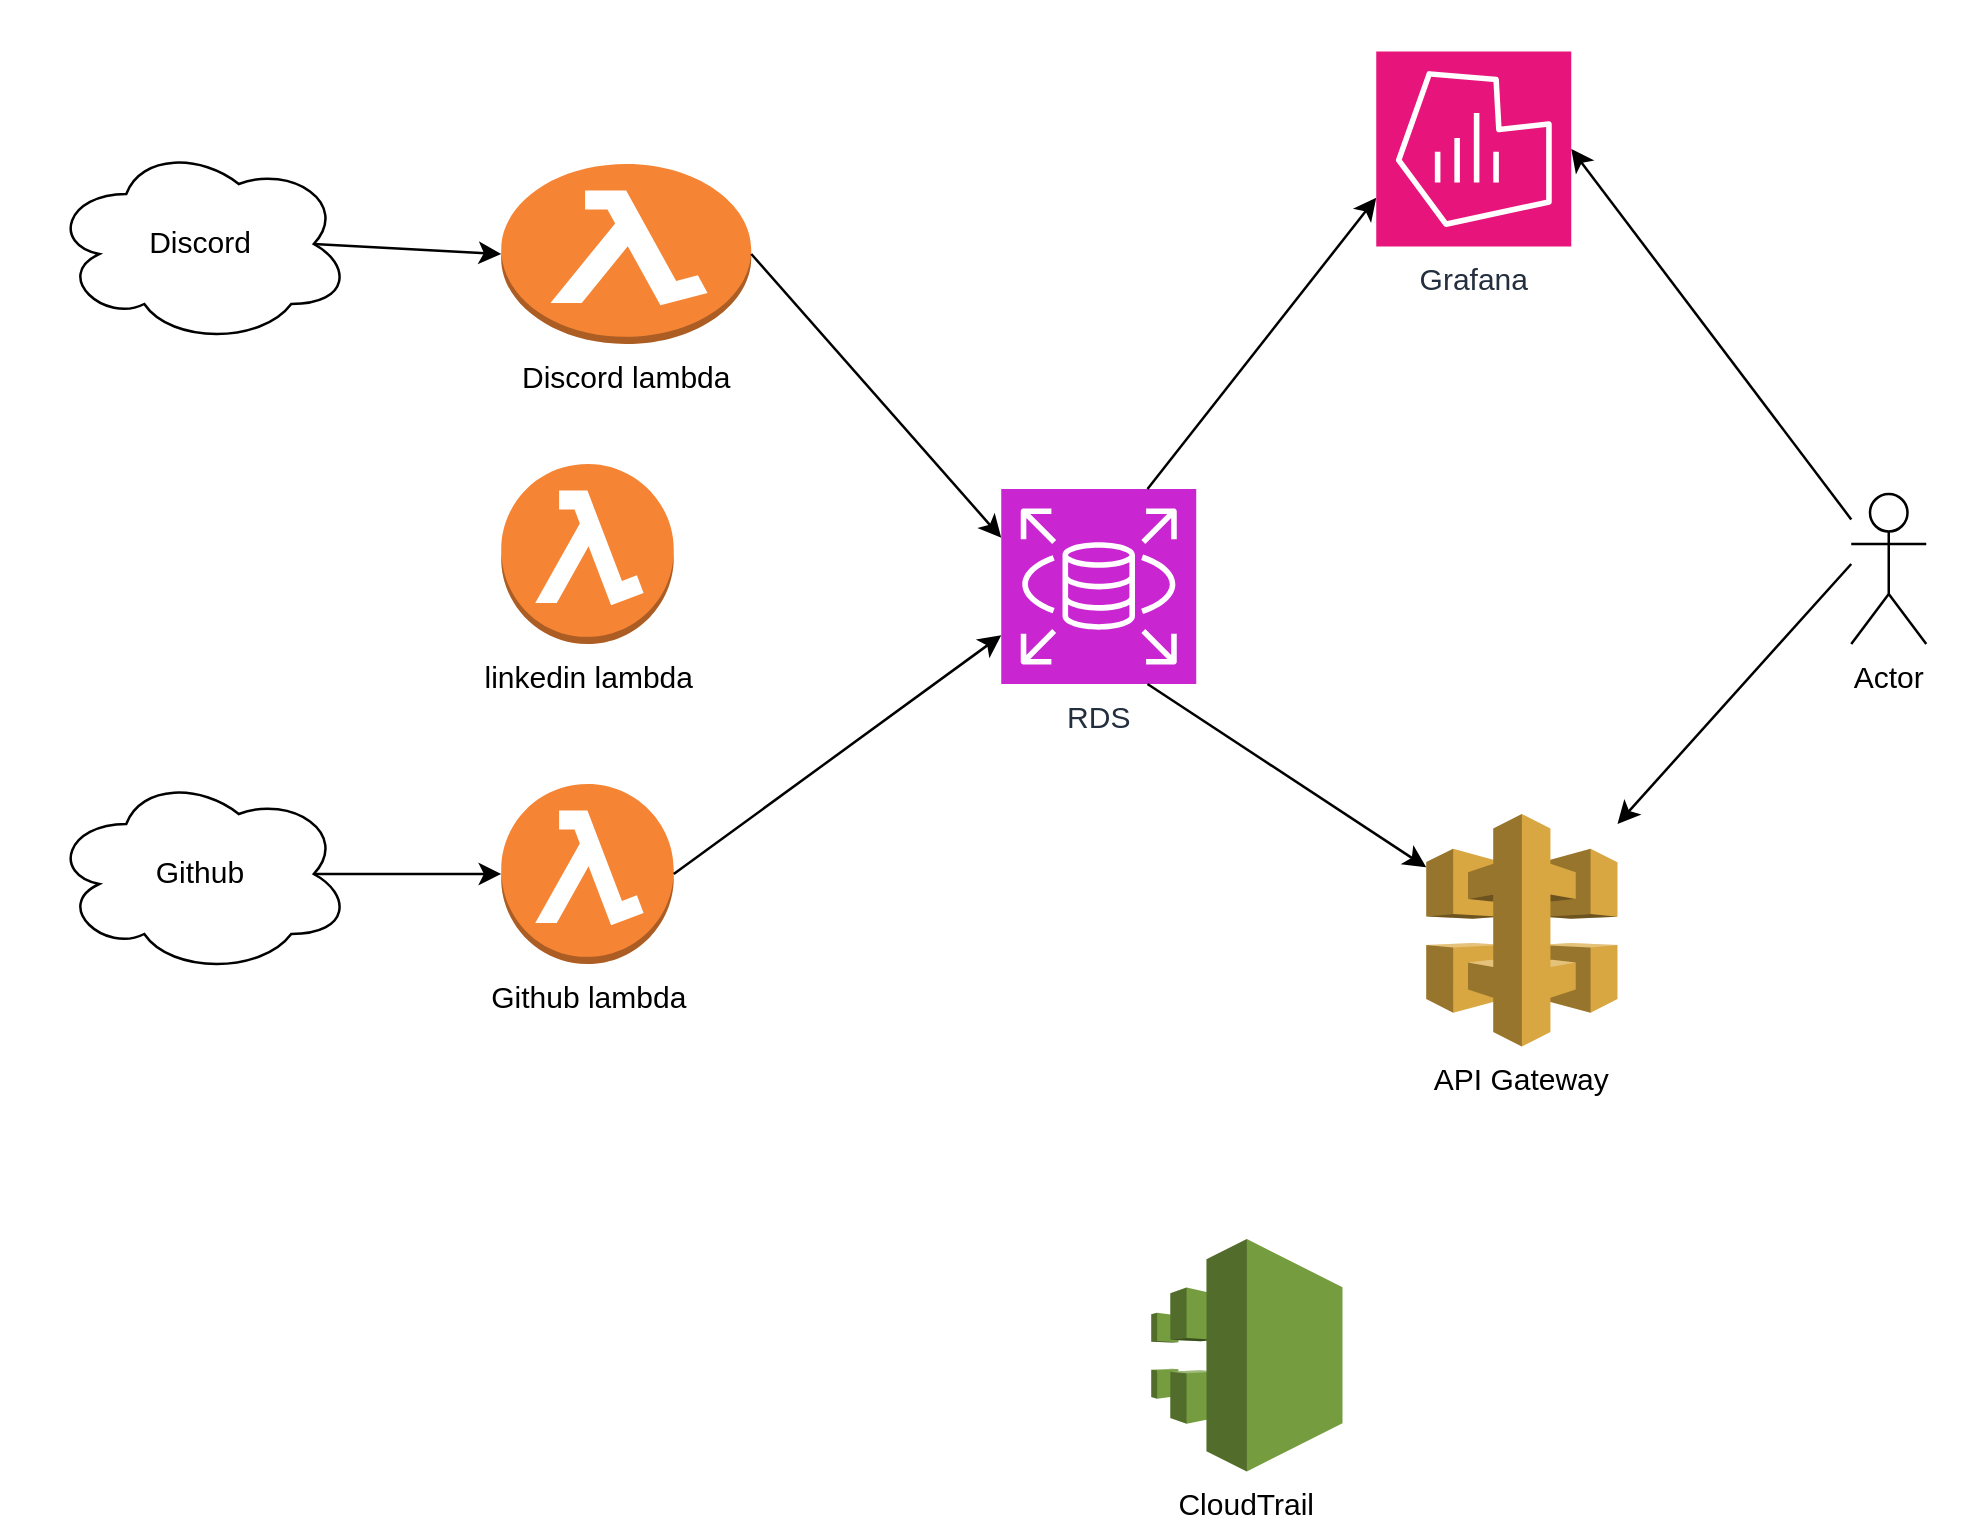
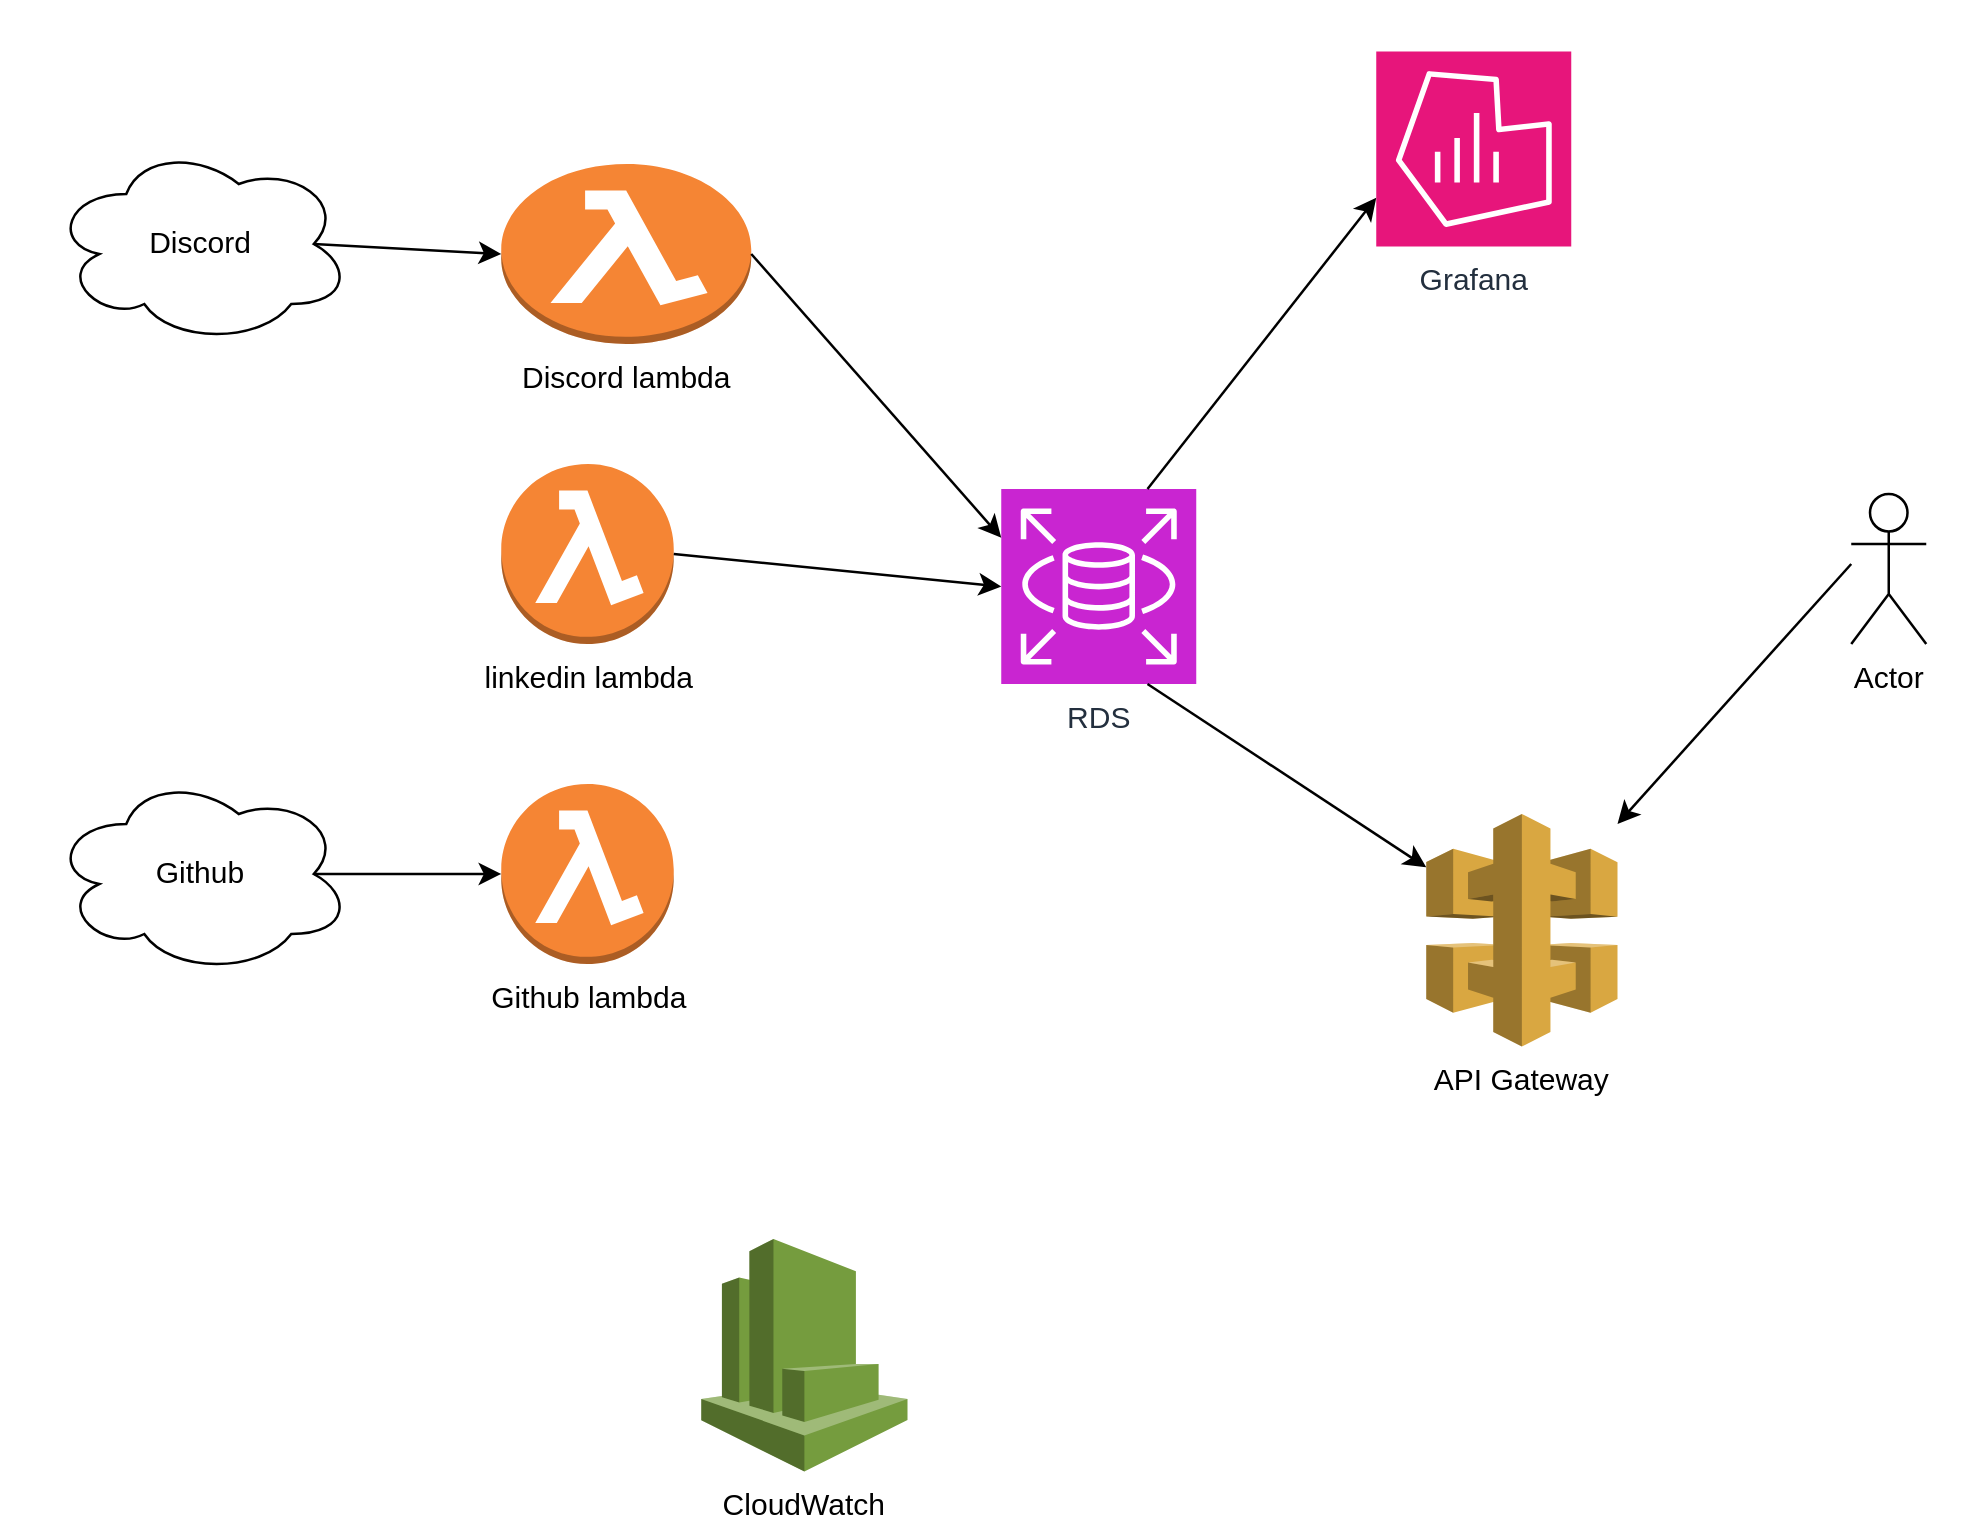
edge "Actor" -> "Grafana": removed
edge "linkedin lambda" -> "RDS": added
edge "Github lambda" -> "RDS": removed
node "CloudWatch": added
node "CloudTrail": removed
